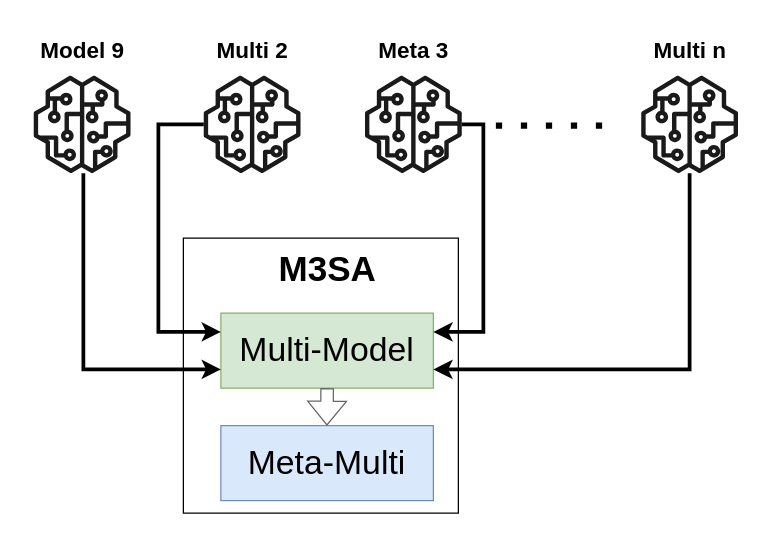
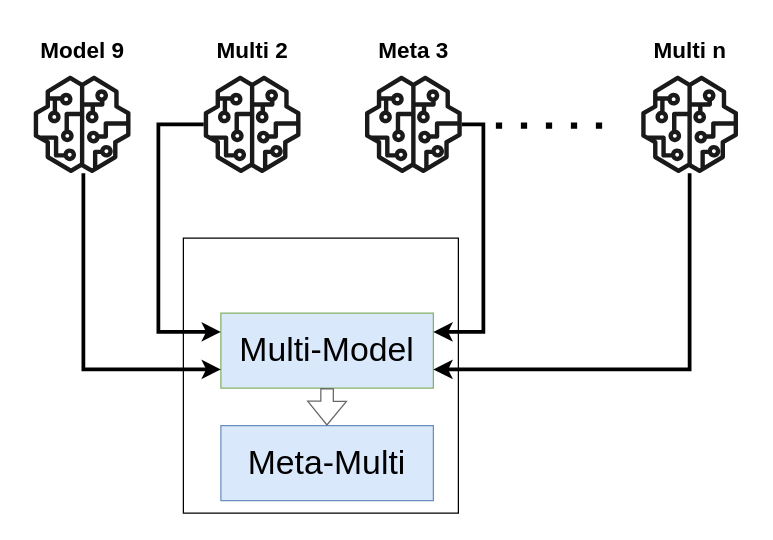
node "M3SA": removed
node "Multi-Model": fillcolor #d5e8d4 -> #dae8fc
